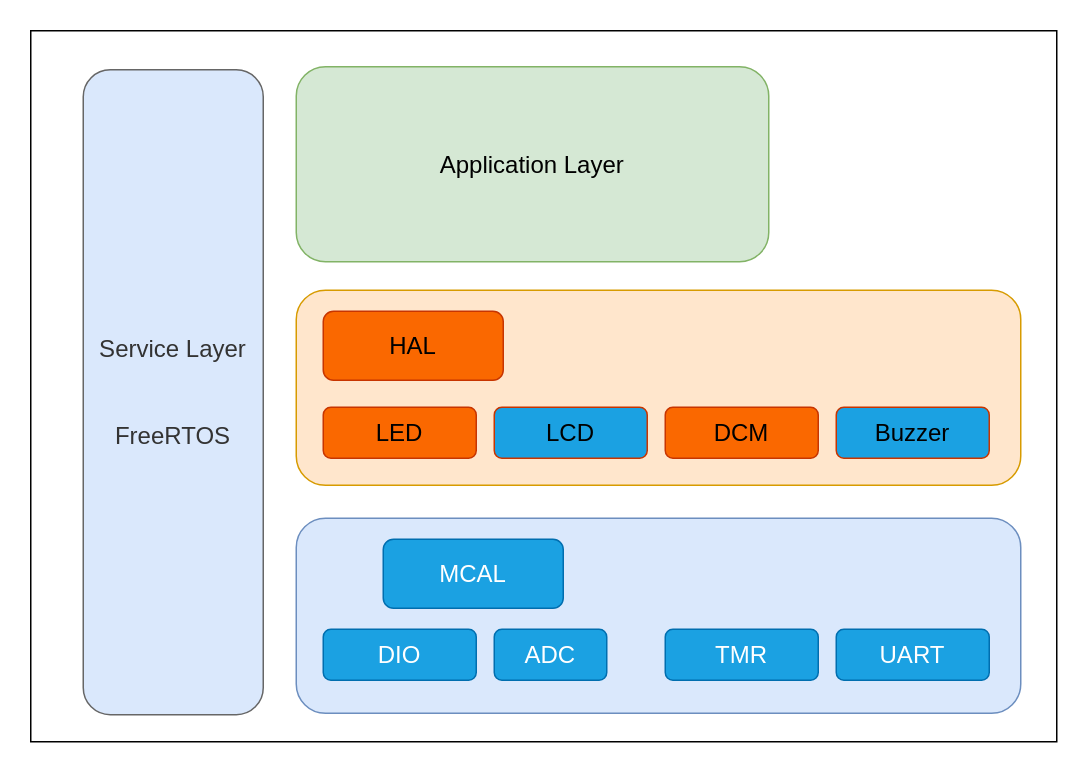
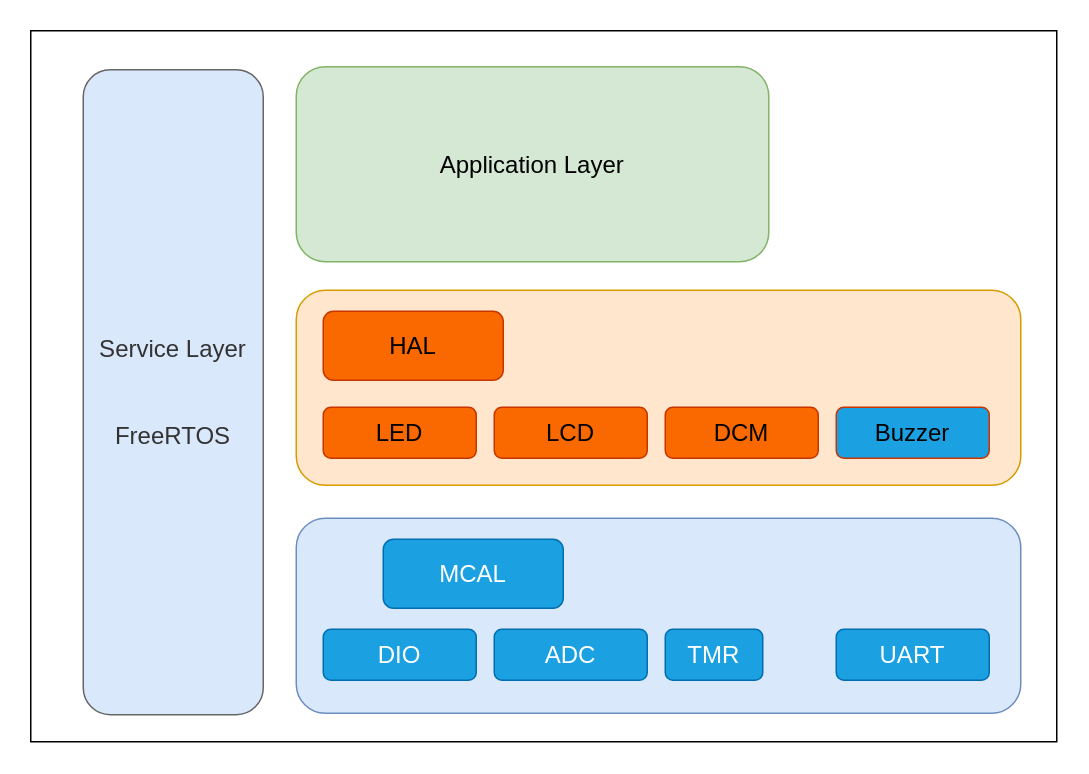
node "LCD": fillcolor #1ba1e2 -> #fa6800
node "ADC": size 113x51 -> 153x51
node "TMR": size 153x51 -> 98x51
